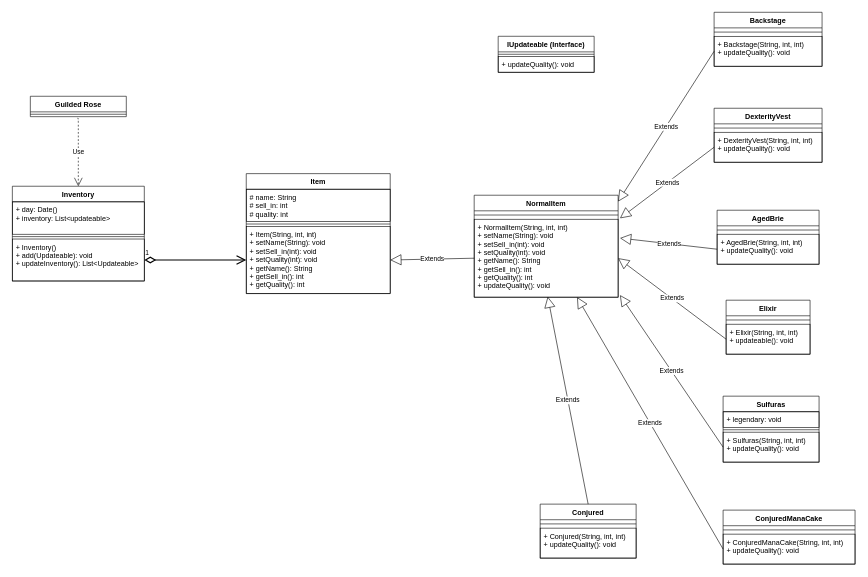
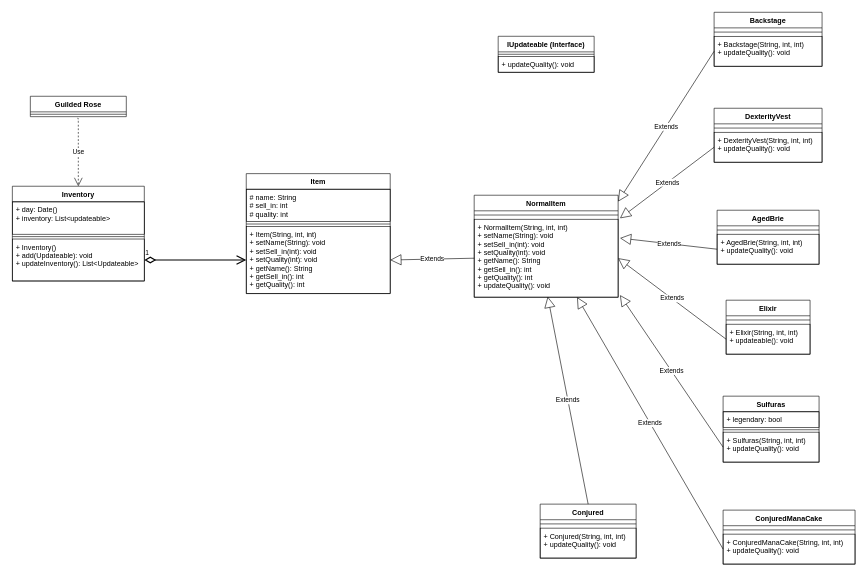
node "+ legendary: void": label "+ legendary: void" -> "+ legendary: bool"
